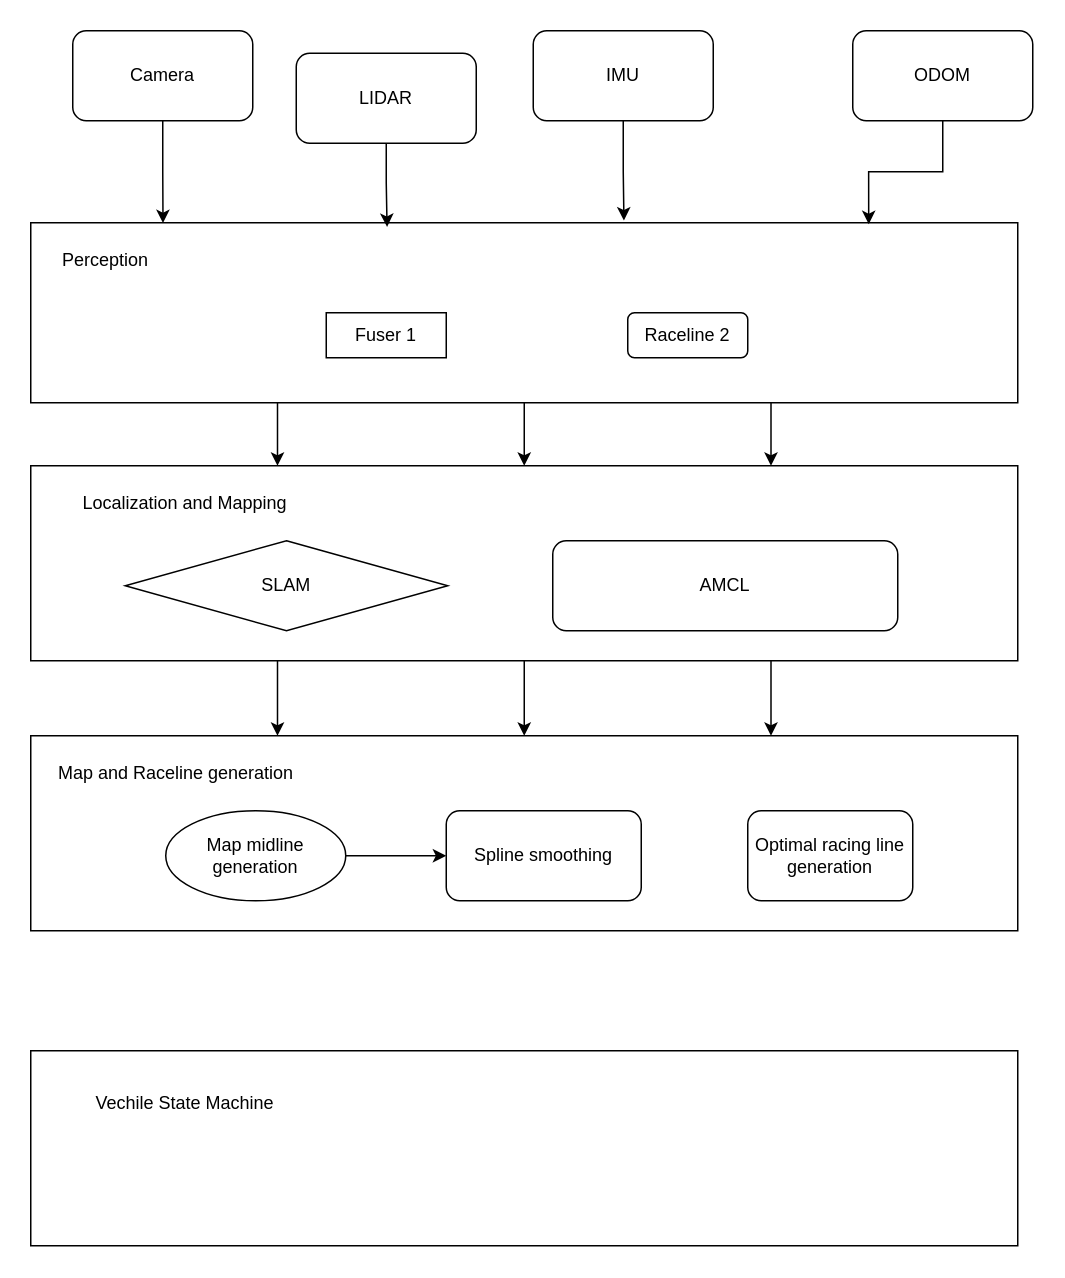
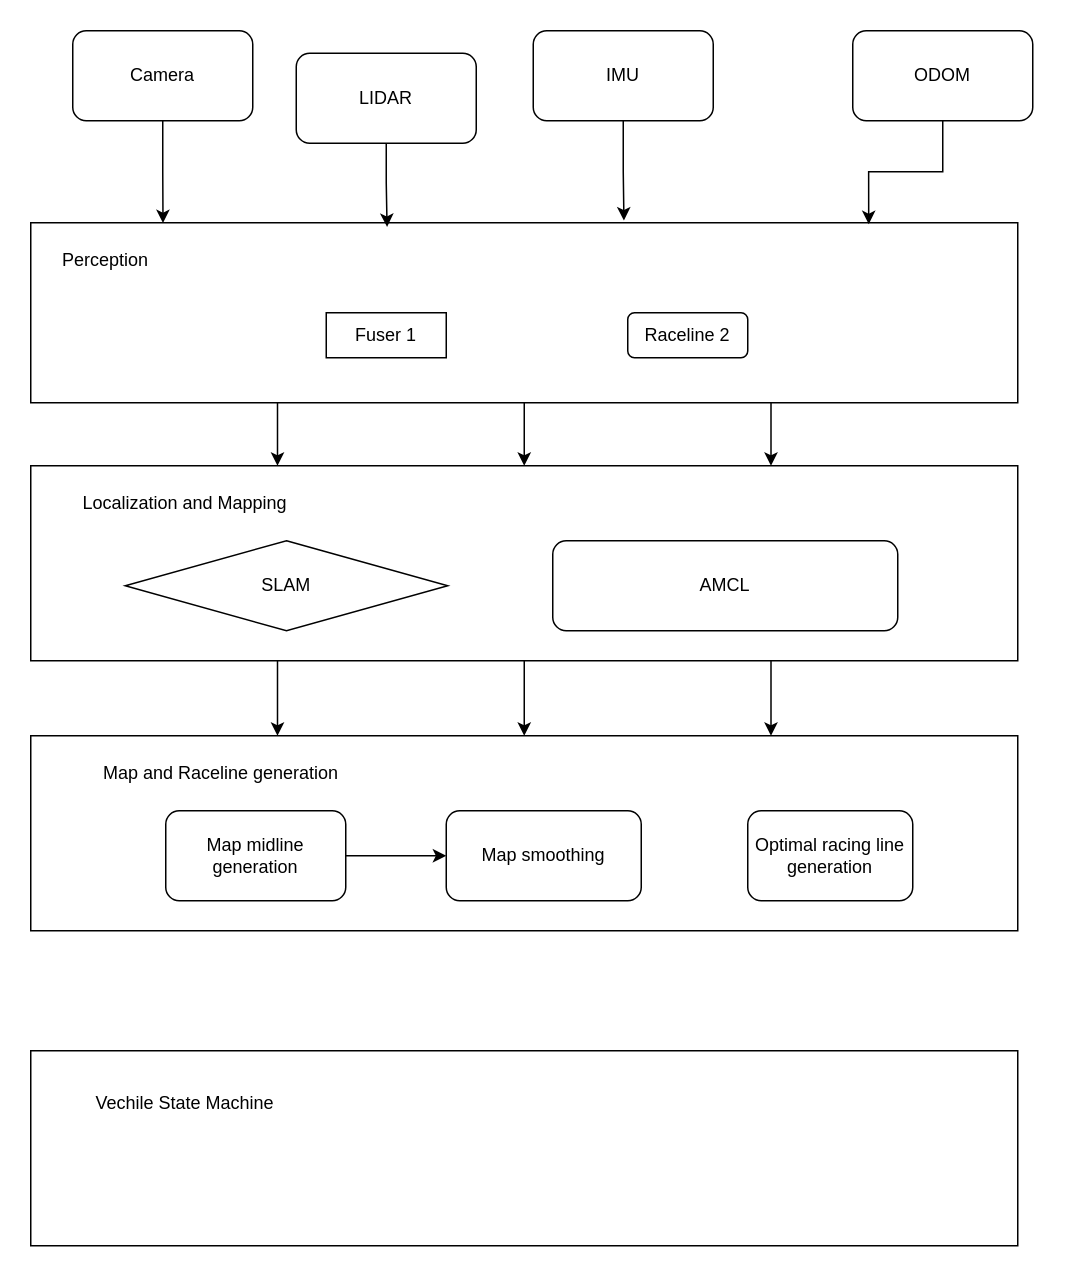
node "Map and Raceline generation": moved (176, 773) -> (221, 773)
node "Map midline generation": shape ellipse -> rounded rectangle
node "Spline smoothing": label "Spline smoothing" -> "Map smoothing"
